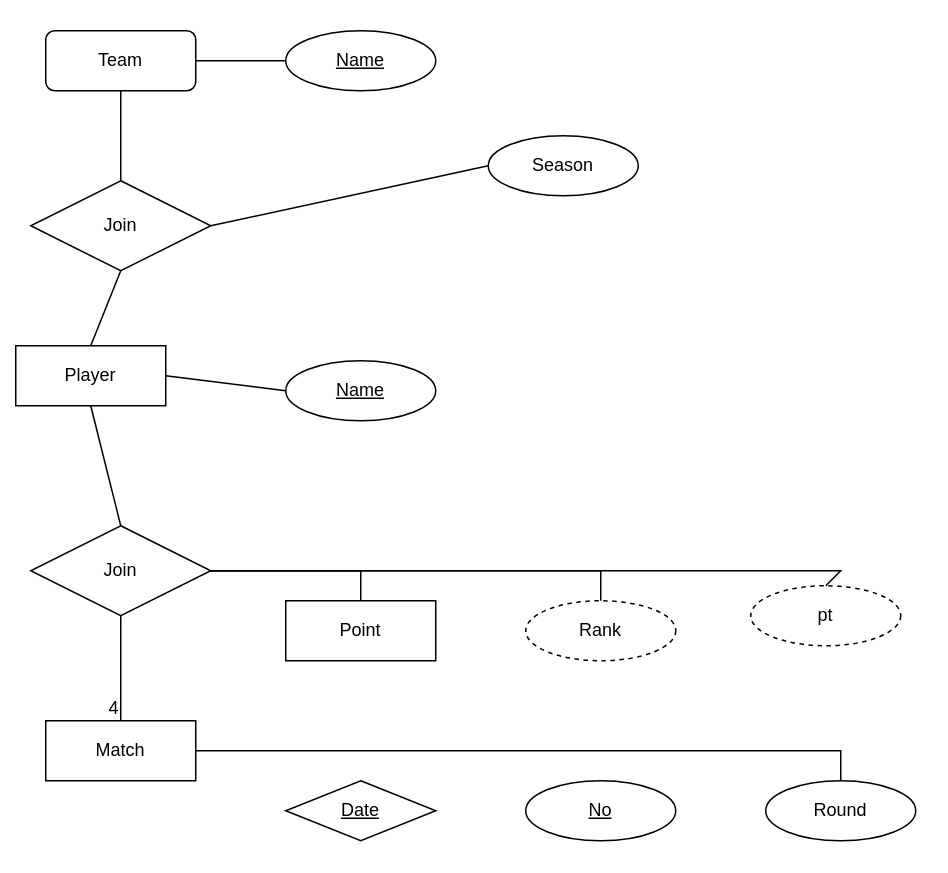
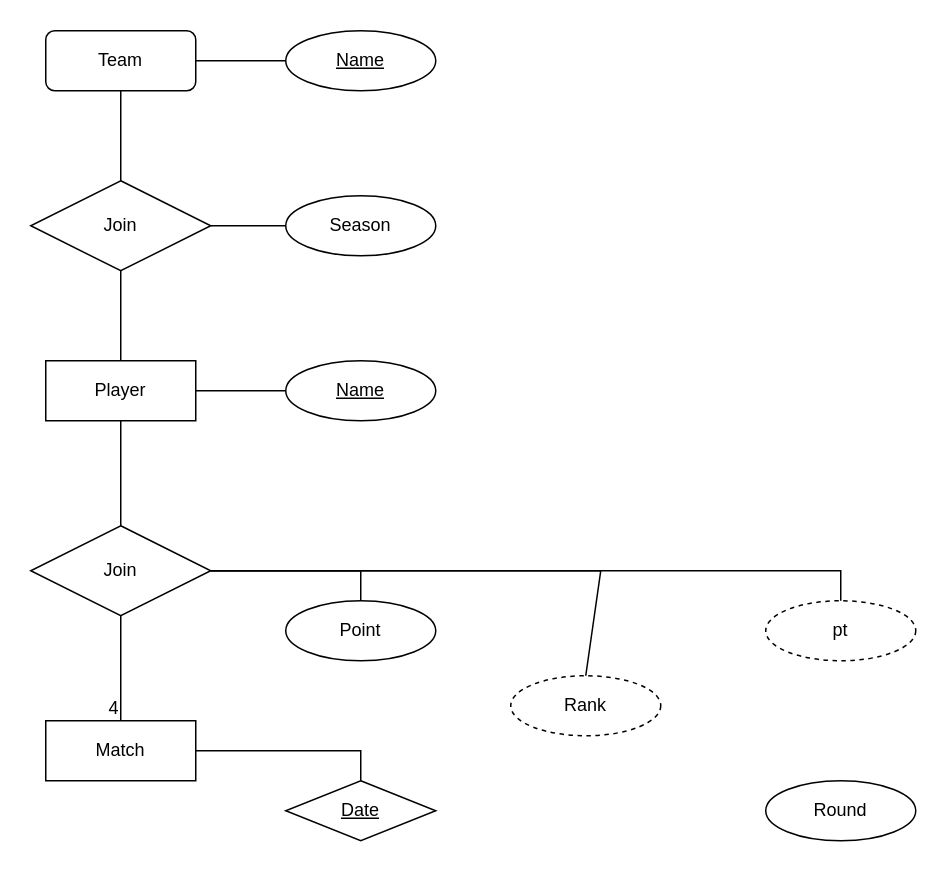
node "Season": moved (563, 166) -> (361, 226)
node "Player": moved (91, 376) -> (121, 391)
node "pt": moved (826, 616) -> (841, 631)
node "Point": shape rectangle -> ellipse
node "Rank": moved (601, 631) -> (586, 706)
edge "Match" -- "Round": removed
edge "Match" -- "Date": added
node "No": removed
